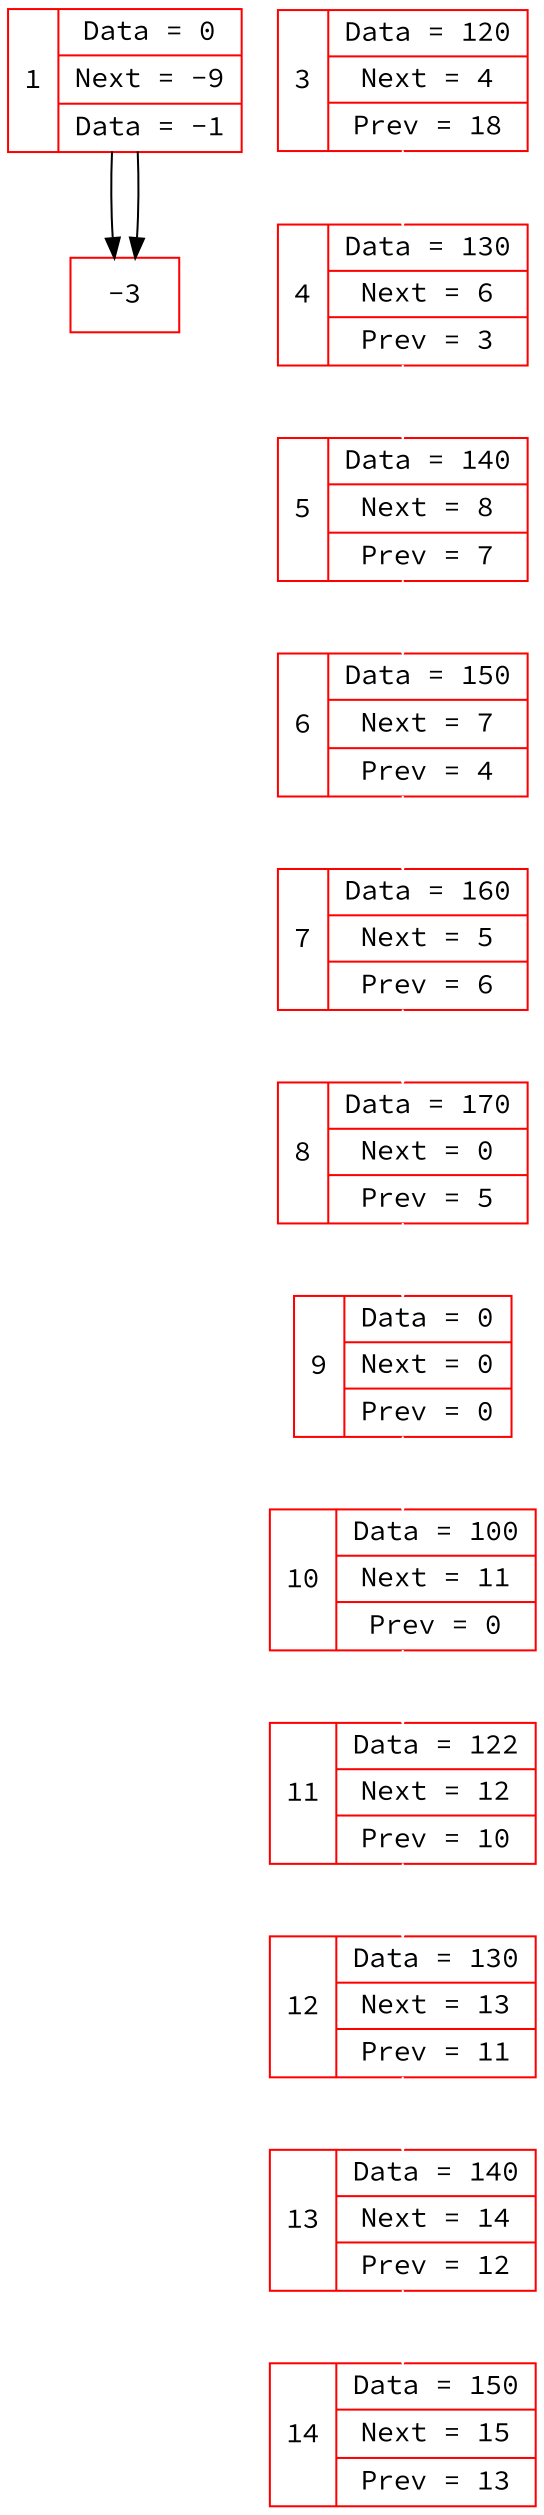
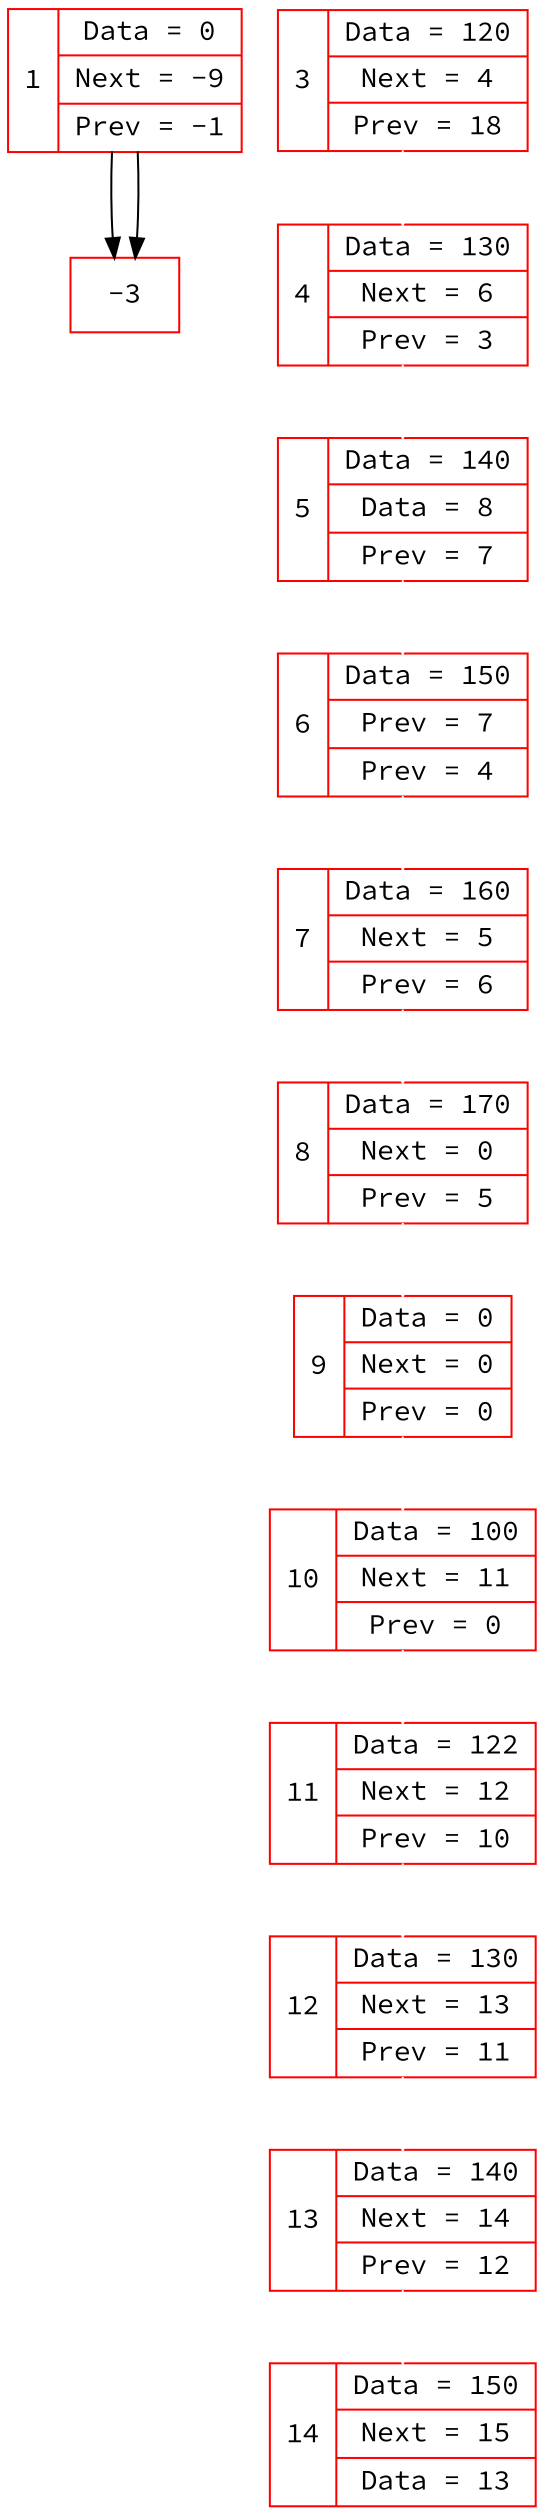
node "1": text "Data = -1" -> "Prev = -1"
node "5": text "Next = 8" -> "Data = 8"
node "6": text "Next = 7" -> "Prev = 7"
node "14": text "Prev = 13" -> "Data = 13"
